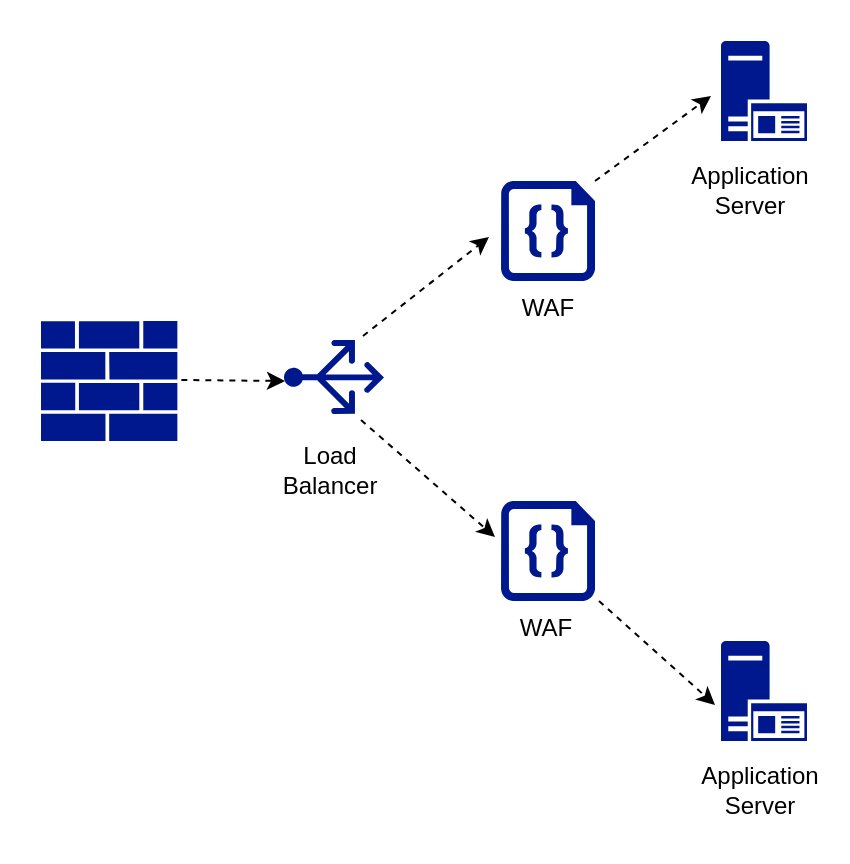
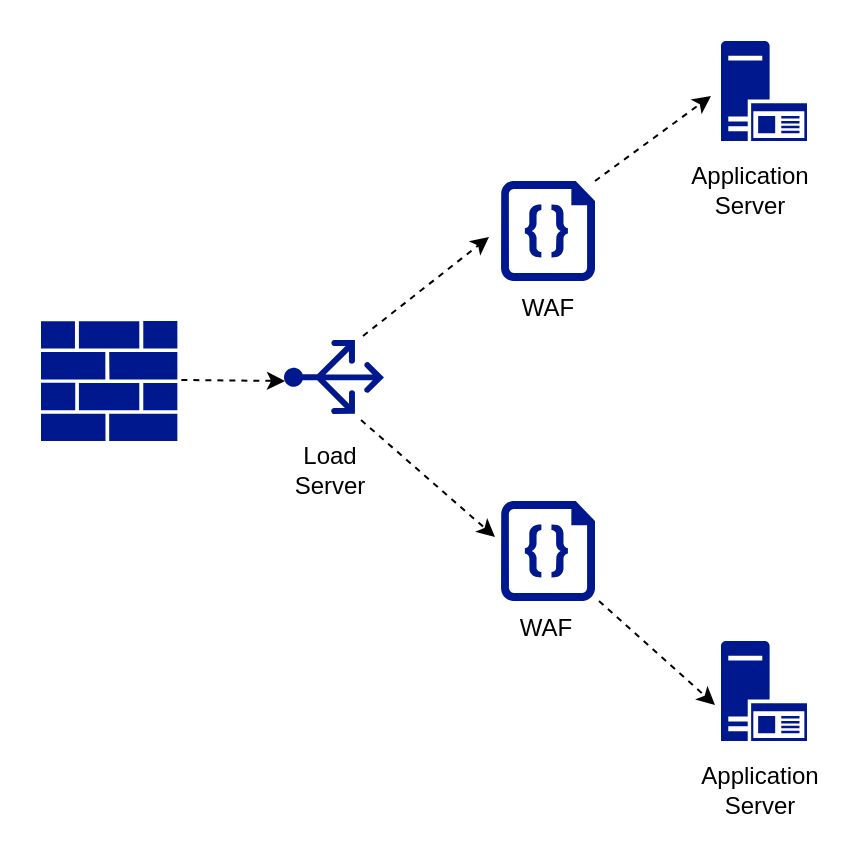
node "Load Balancer": label "Load Balancer" -> "Load Server"
